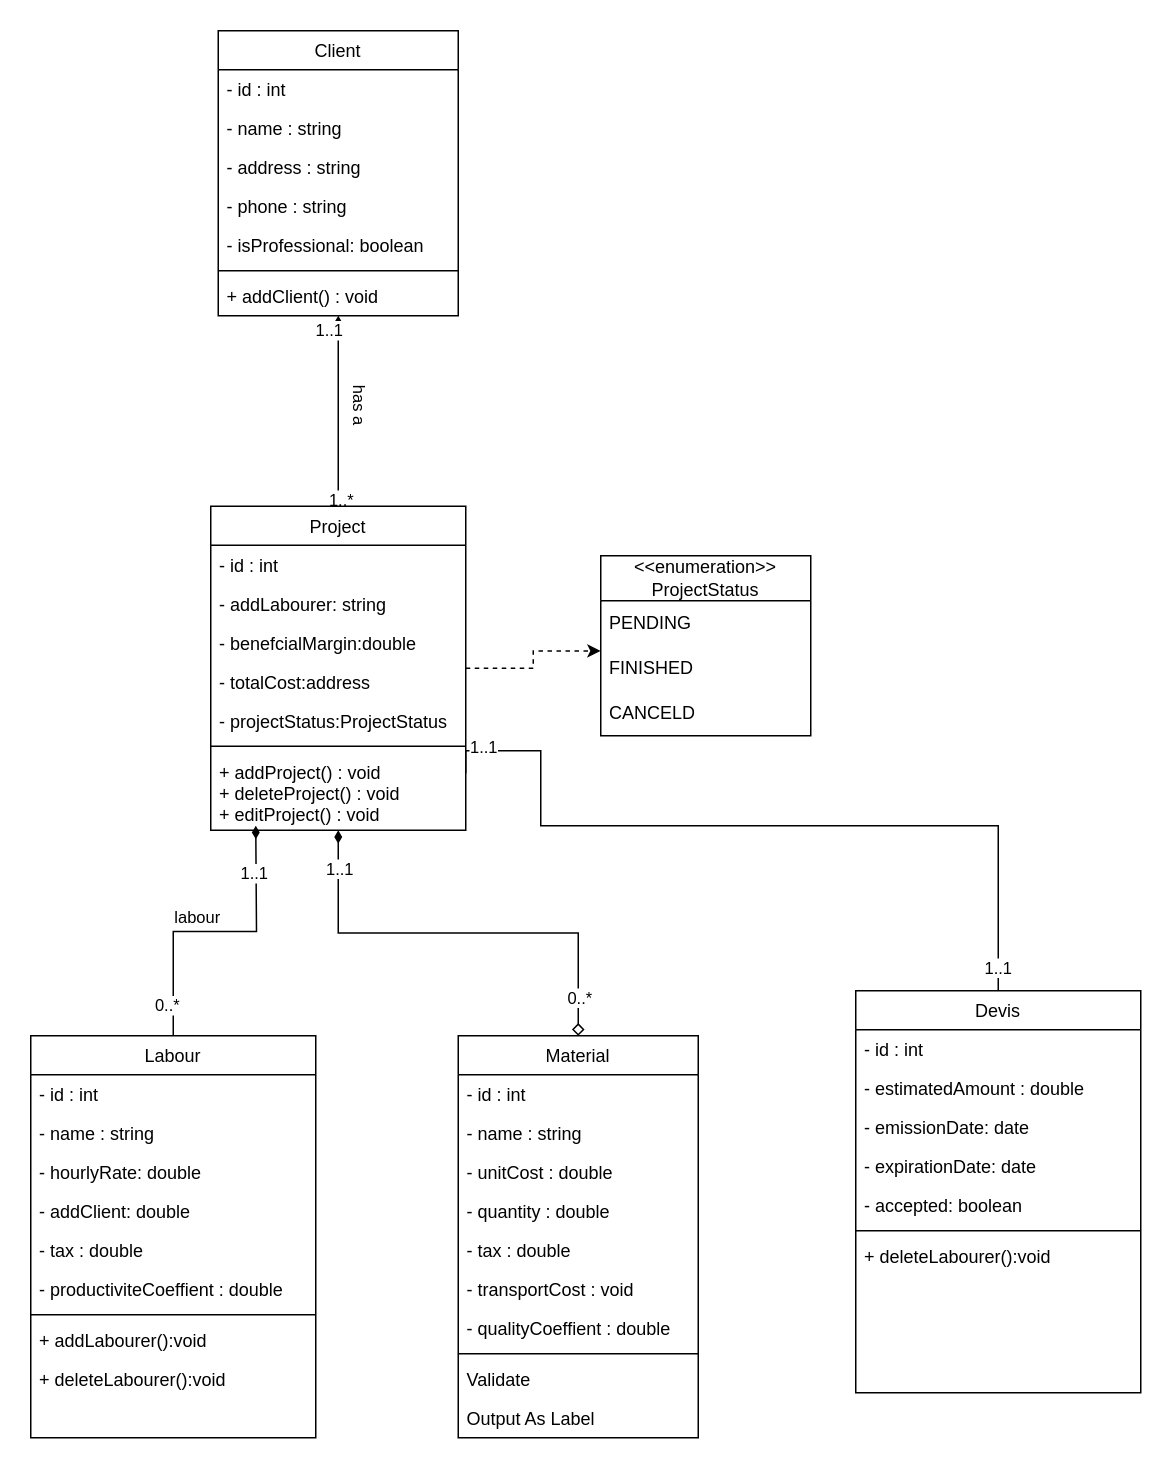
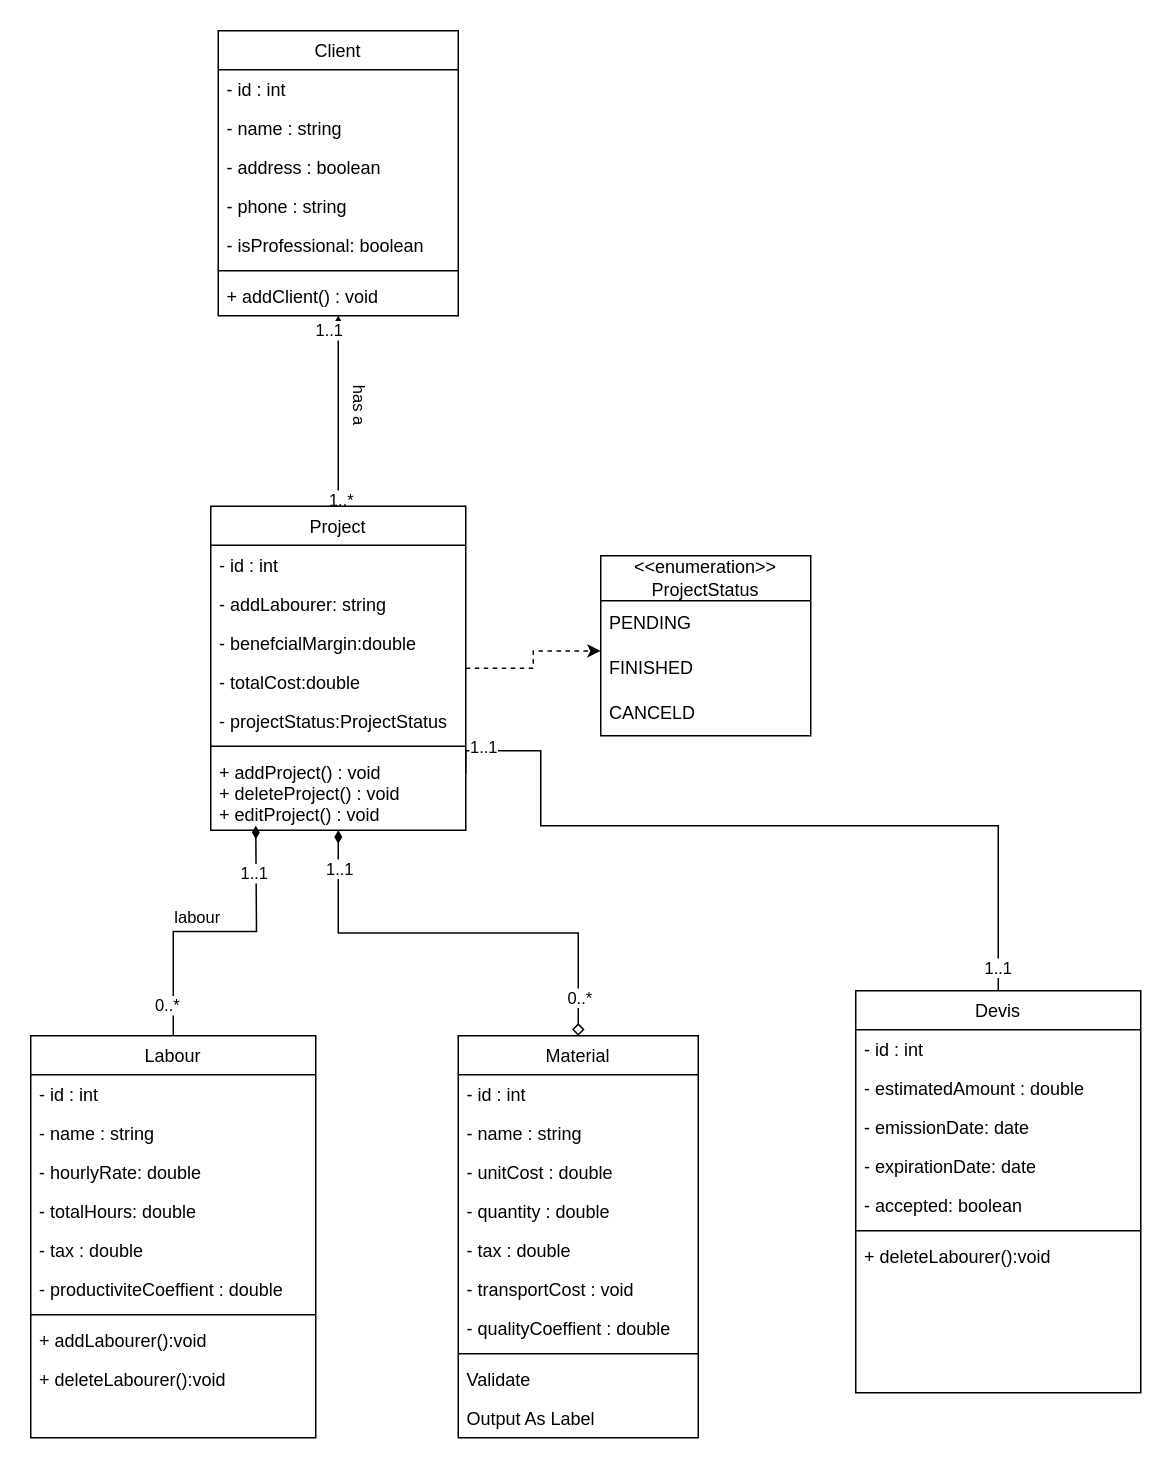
node "- address : string": label "- address : string" -> "- address : boolean"
node "- totalCost:address": label "- totalCost:address" -> "- totalCost:double"
node "- addClient: double": label "- addClient: double" -> "- totalHours: double"
